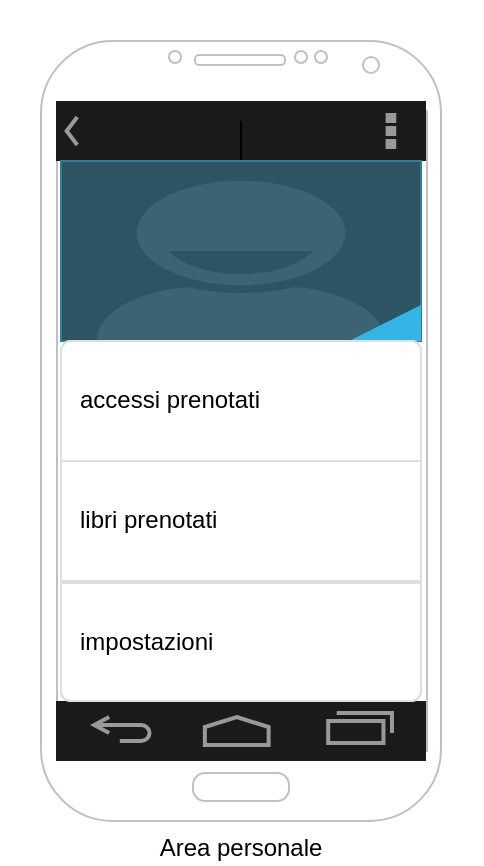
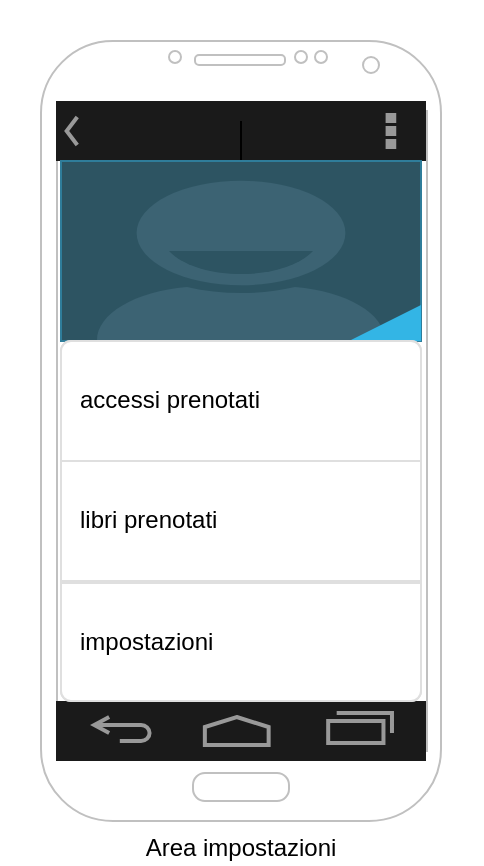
node "Area personale": label "Area personale" -> "Area impostazioni"
